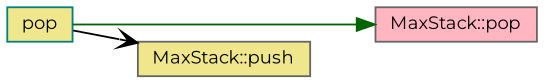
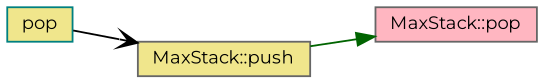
edge "pop" -> "MaxStack::pop": now "MaxStack::push" -> "MaxStack::pop"
